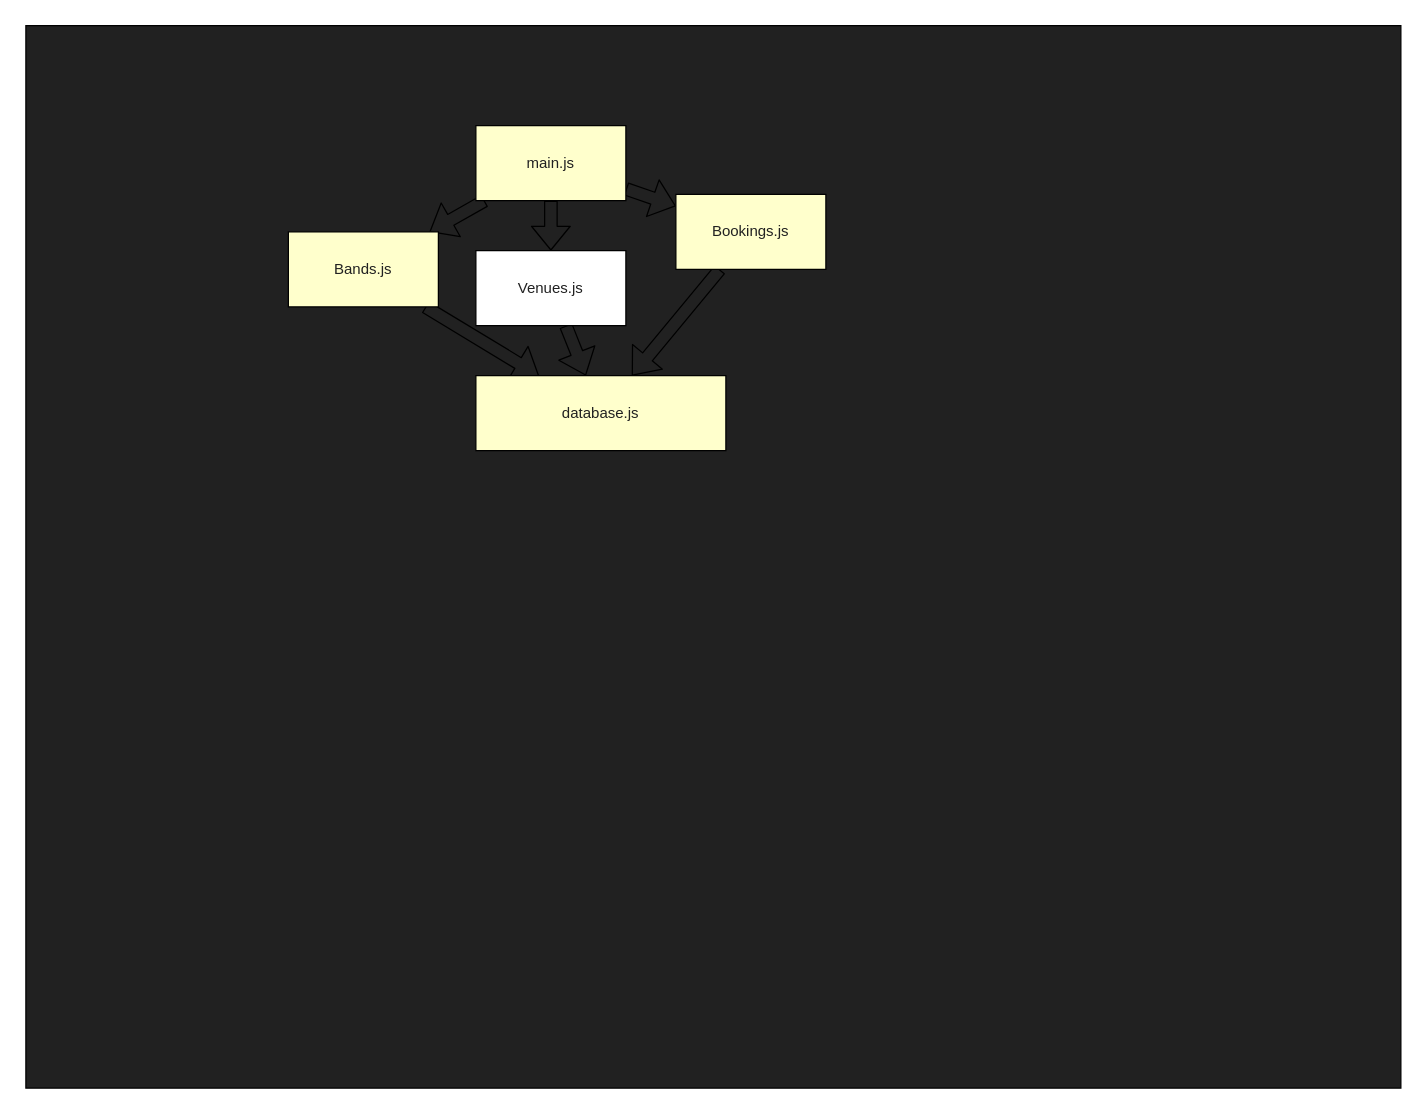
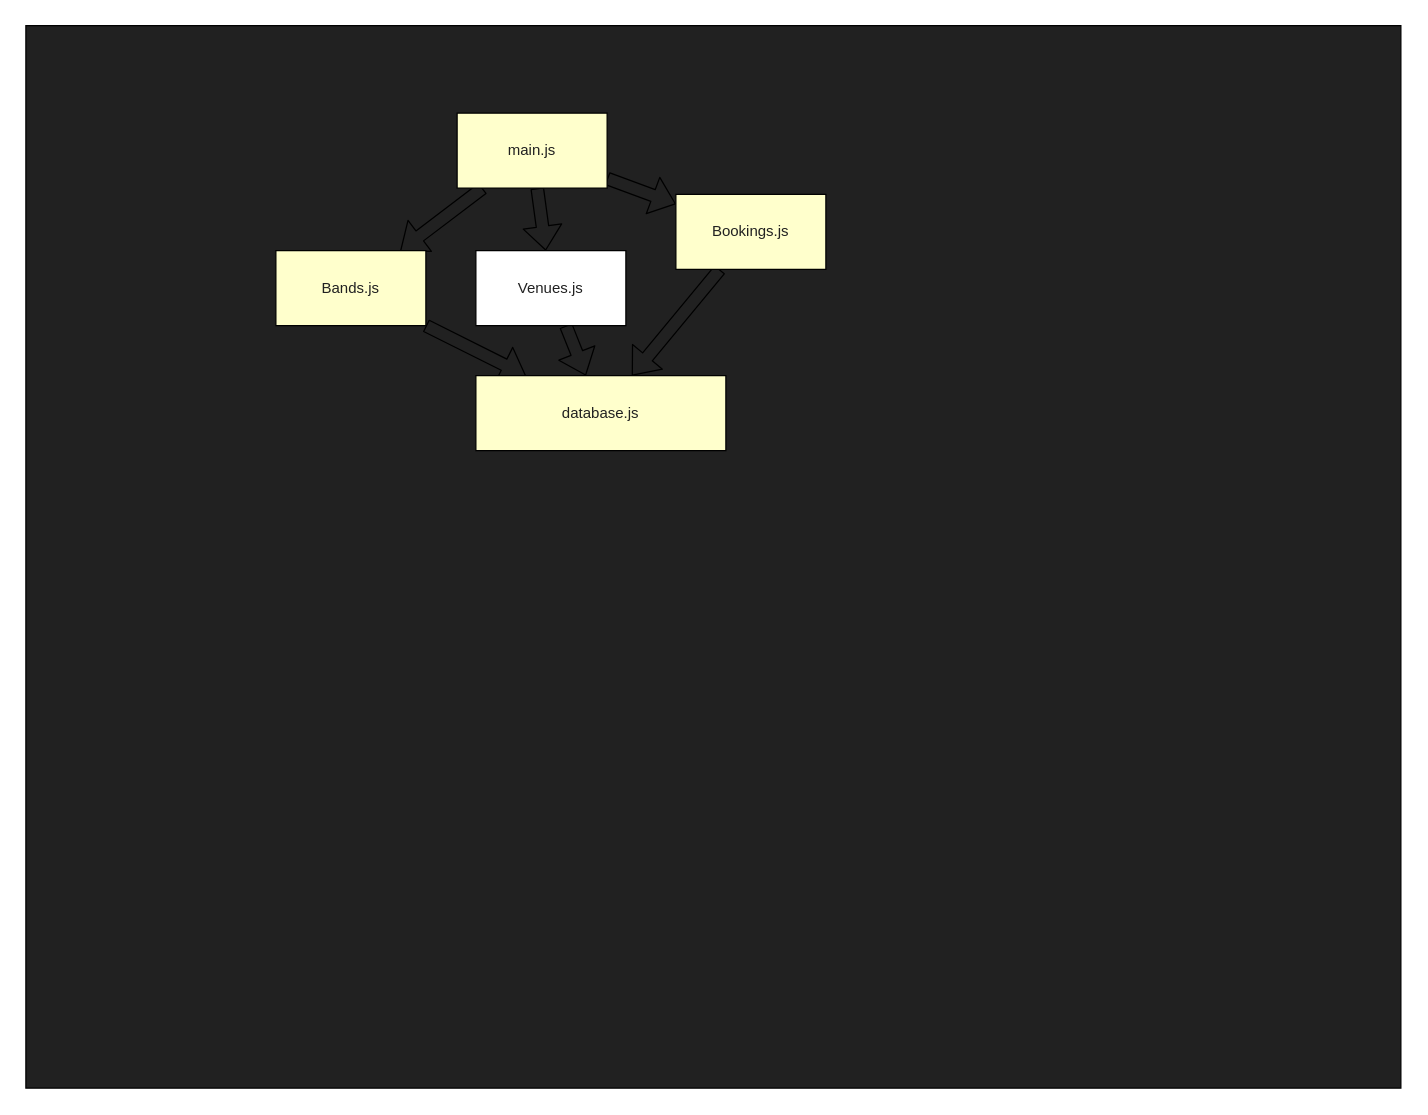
node "main.js": moved (551, 163) -> (532, 151)
node "Bands.js": moved (363, 269) -> (351, 288)
